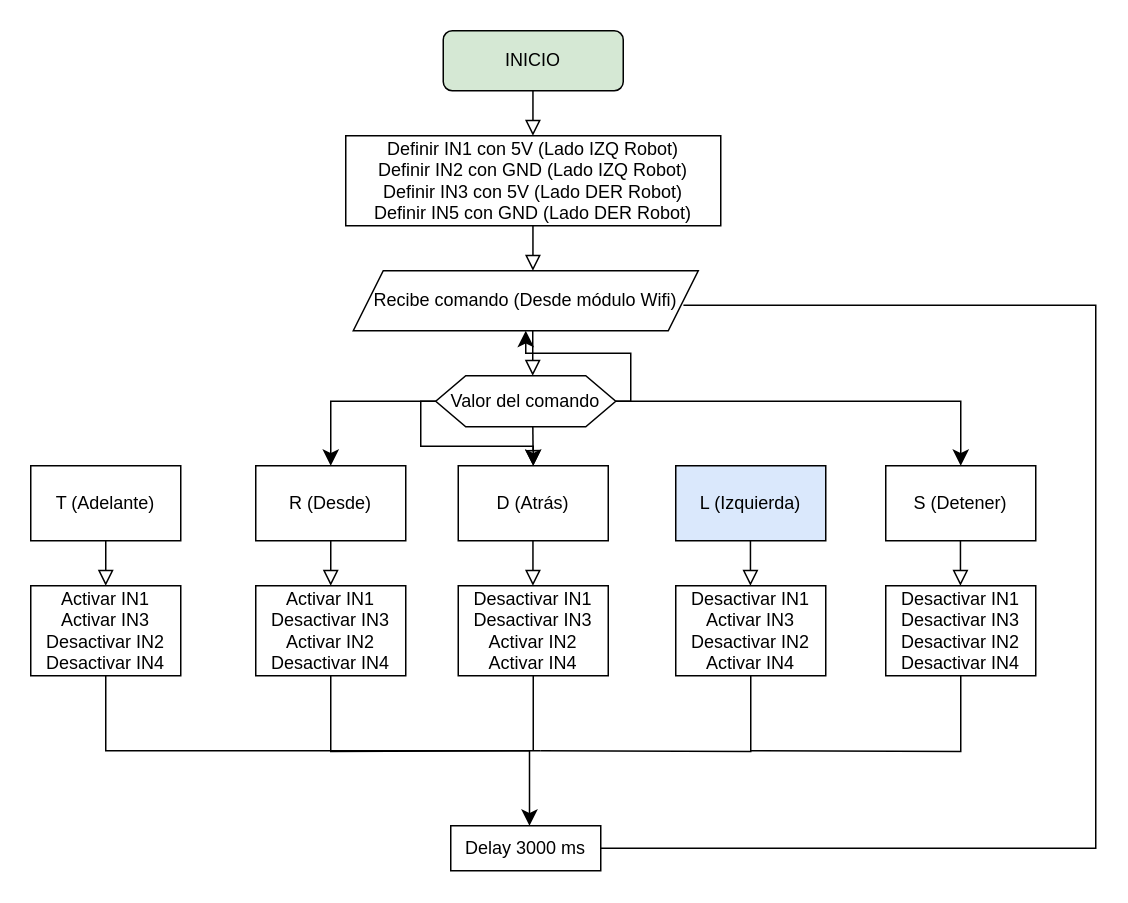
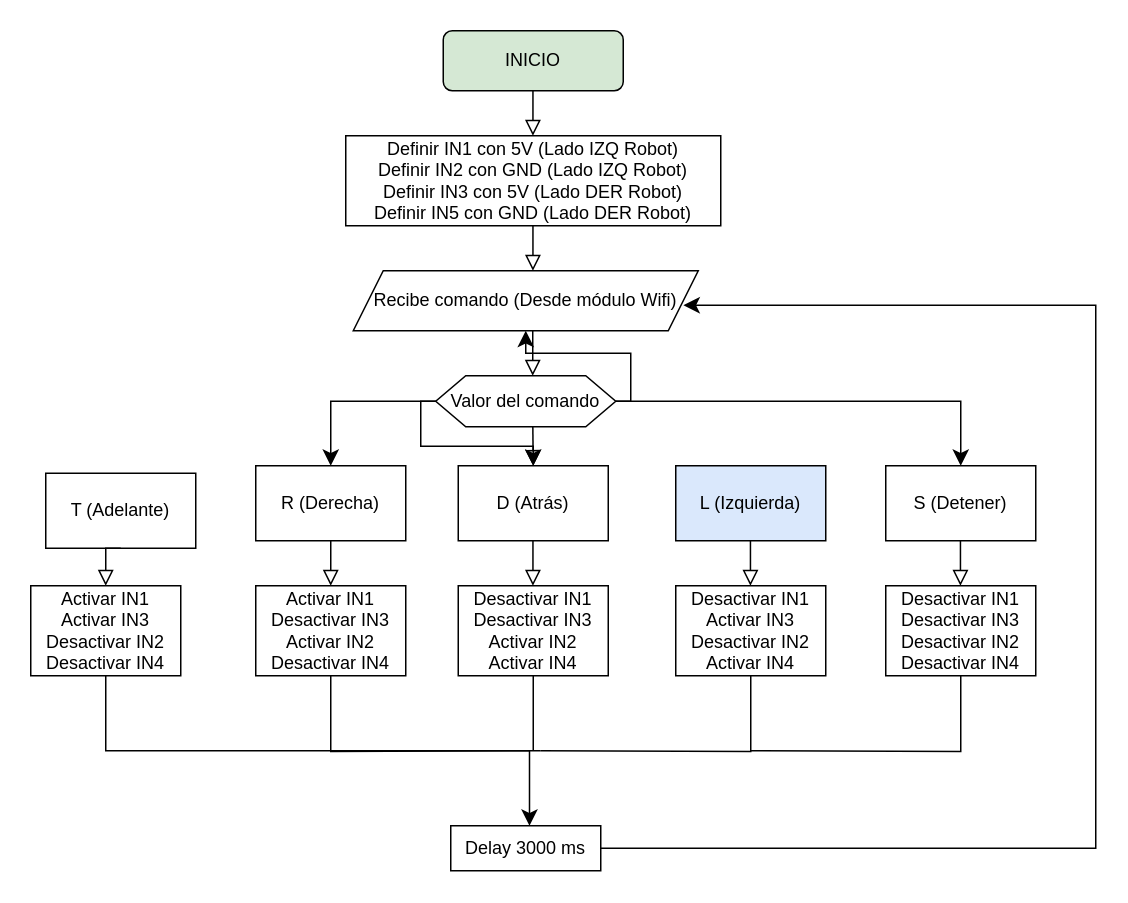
edge "Recibe comando (Desde módulo Wifi)" -- "Delay 3000 ms": arrowhead none -> classic
node "T (Adelante)": moved (106, 503) -> (121, 511)
node "R (Desde)": label "R (Desde)" -> "R (Derecha)"
